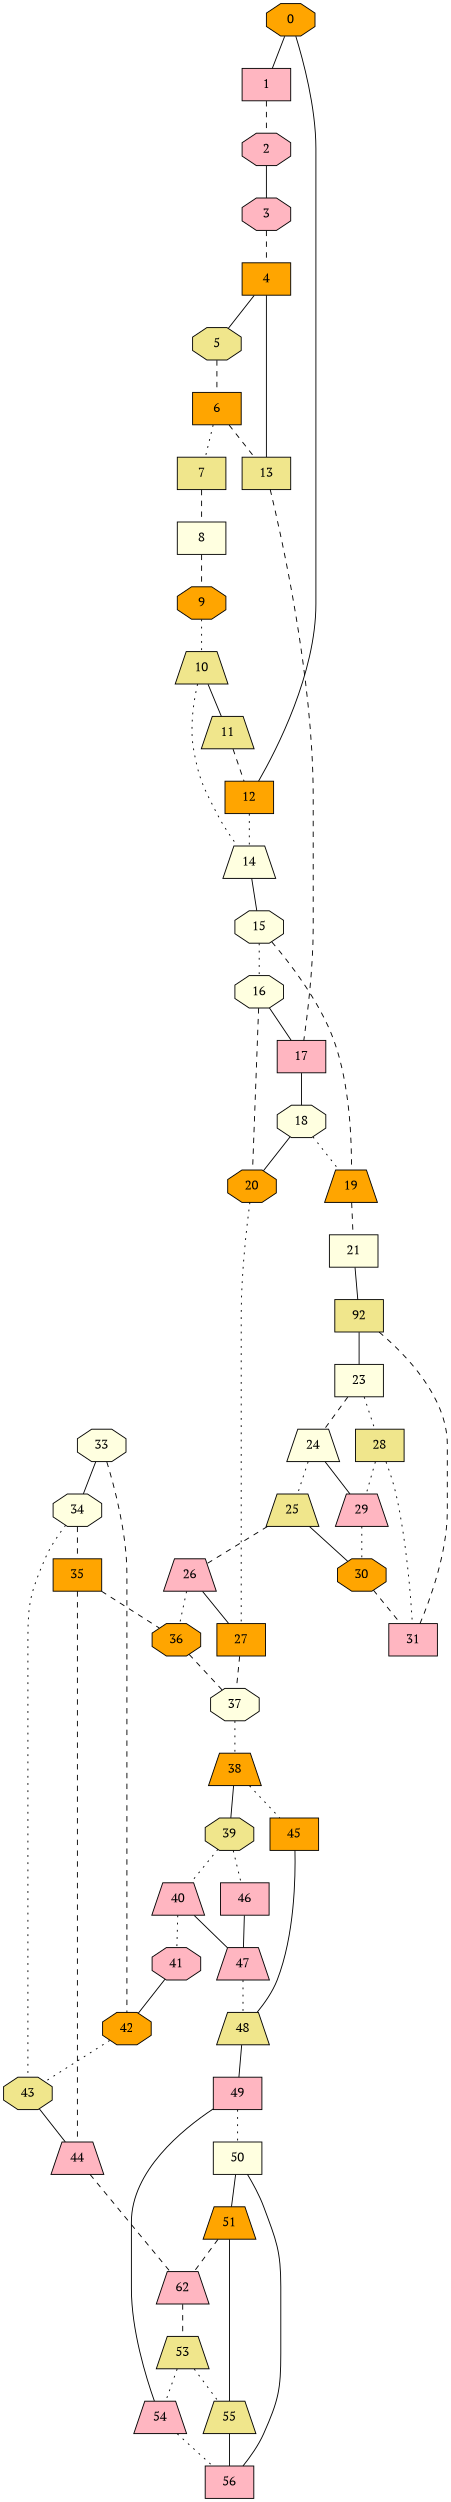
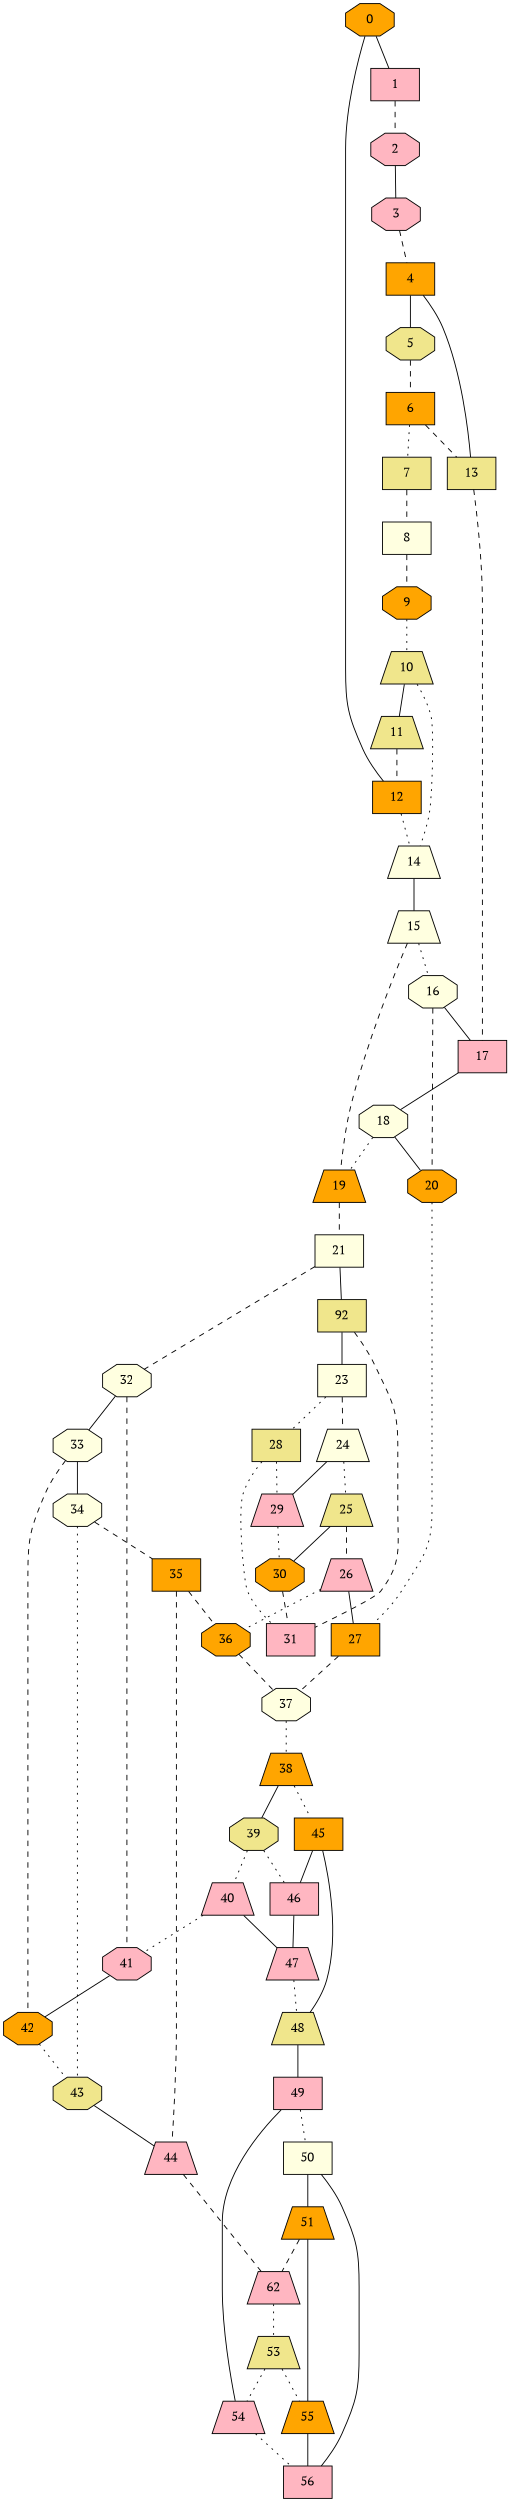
node "15": shape octagon -> trapezium
node "32": added
edge "45" -- "46": added
edge "62" -- "53": style dashed -> dotted
node "55": fillcolor khaki -> orange
